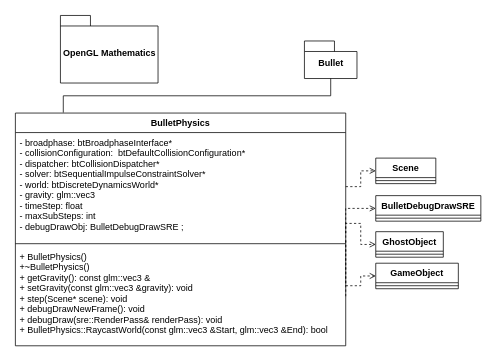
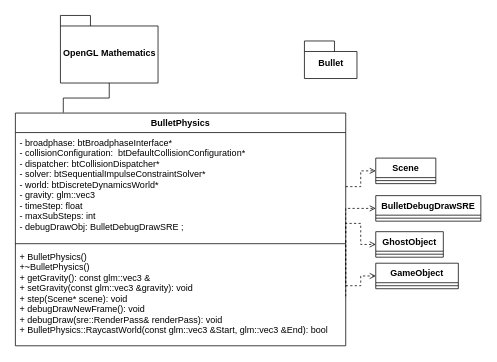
edge "Bullet" -- "BulletPhysics": now "OpenGL Mathematics" -- "BulletPhysics"
